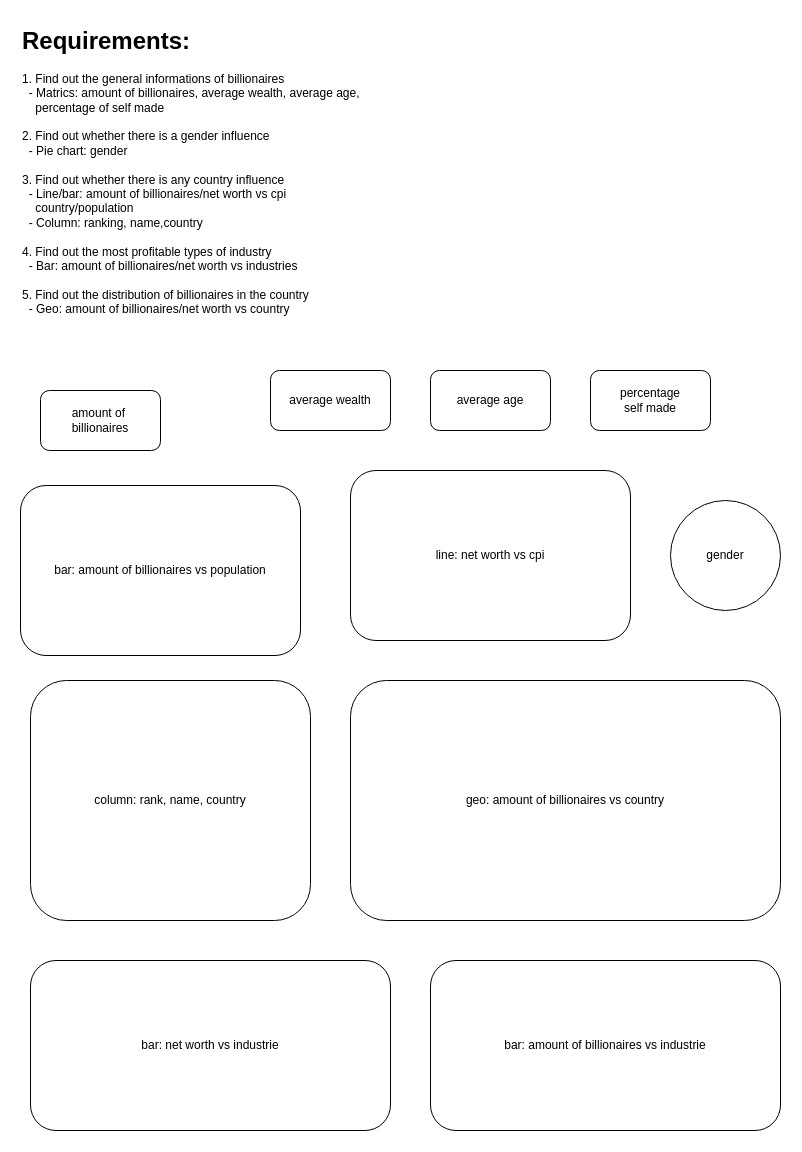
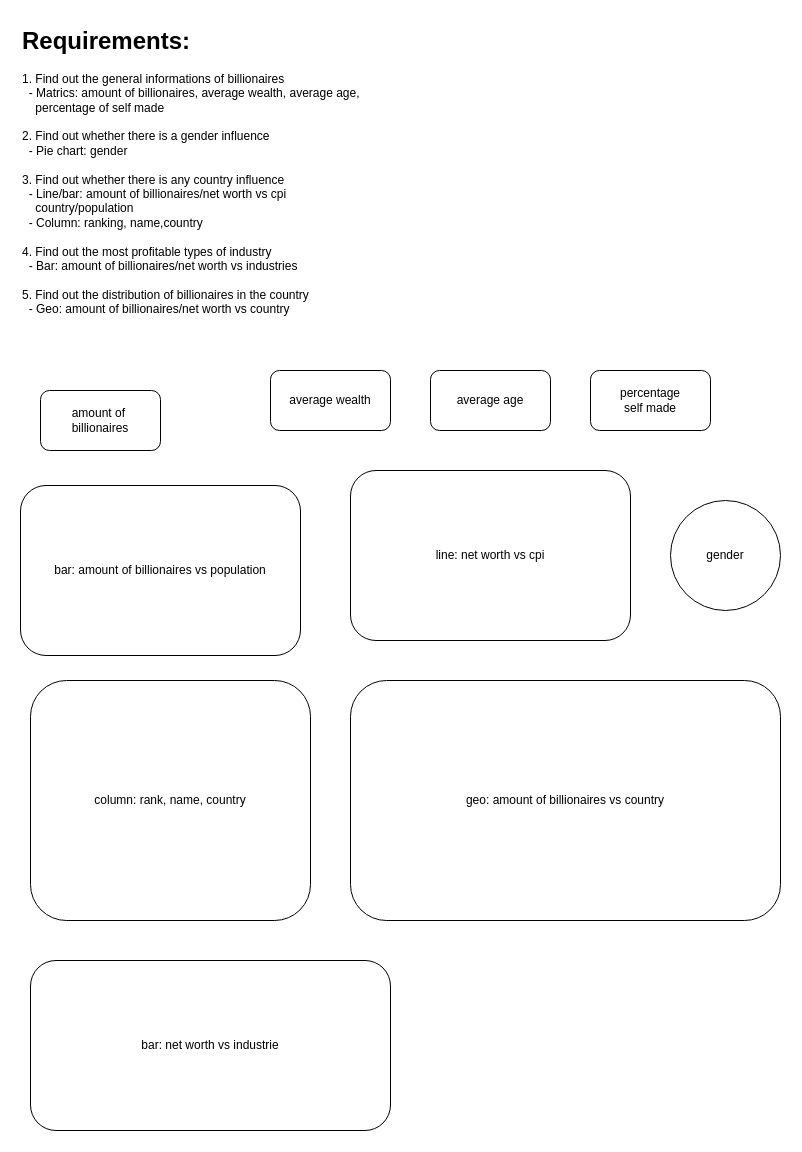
node "bar: amount of billionaires vs industrie": removed
